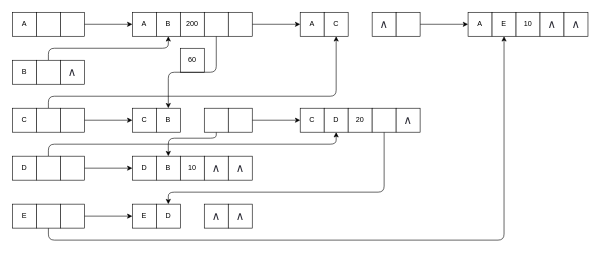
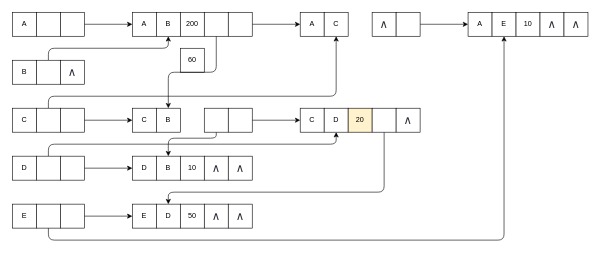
node "20": fillcolor #ffffff -> #fff2cc
node "50": added
